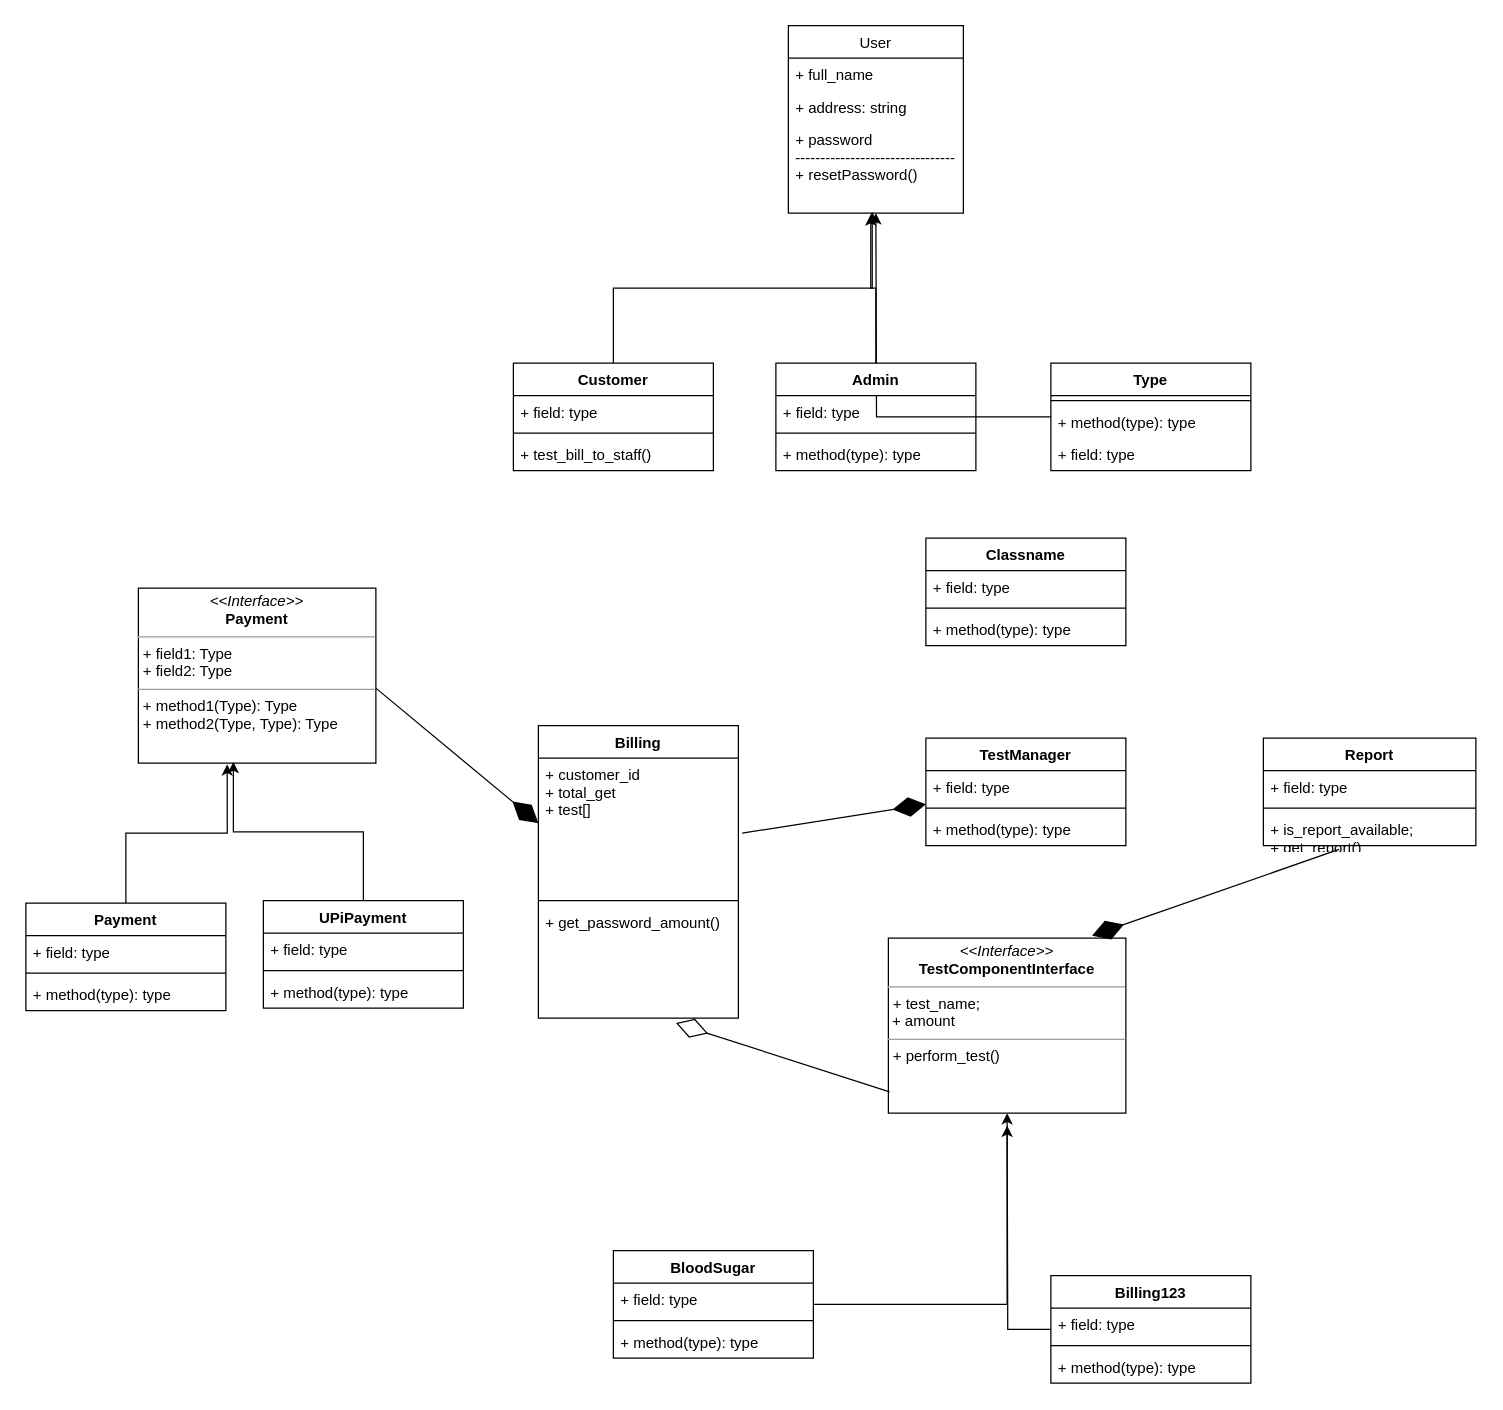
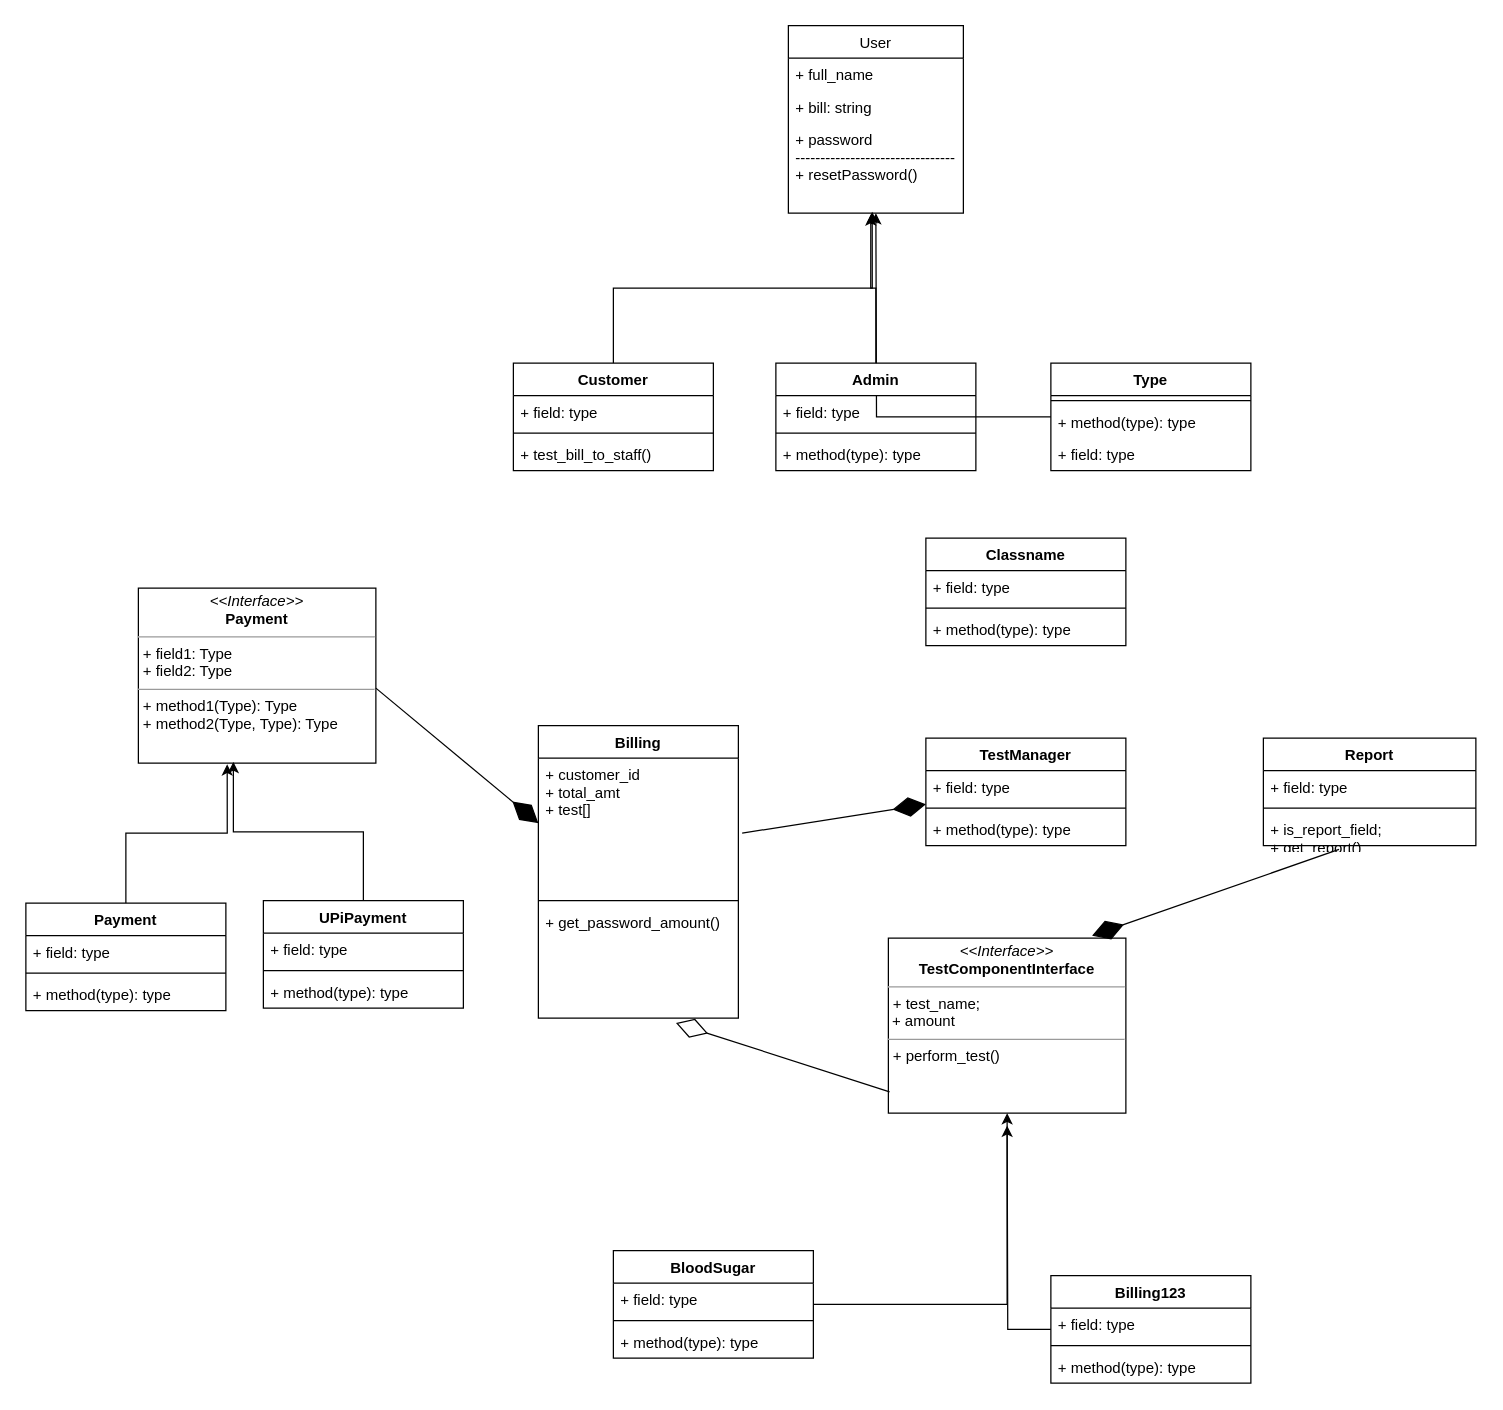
node "+ address: string": label "+ address: string" -> "+ bill: string"
node "+ customer_id + total_get + test[]": label "+ customer_id + total_get + test[]" -> "+ customer_id + total_amt + test[]"
node "+ is_report_available; + get_report()": label "+ is_report_available; + get_report()" -> "+ is_report_field; + get_report()"
